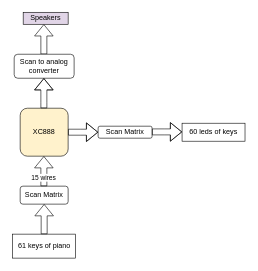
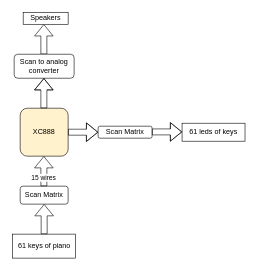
node "Speakers": fillcolor #e1d5e7 -> #ffffff
node "60 leds of keys": label "60 leds of keys" -> "61 leds of keys"
